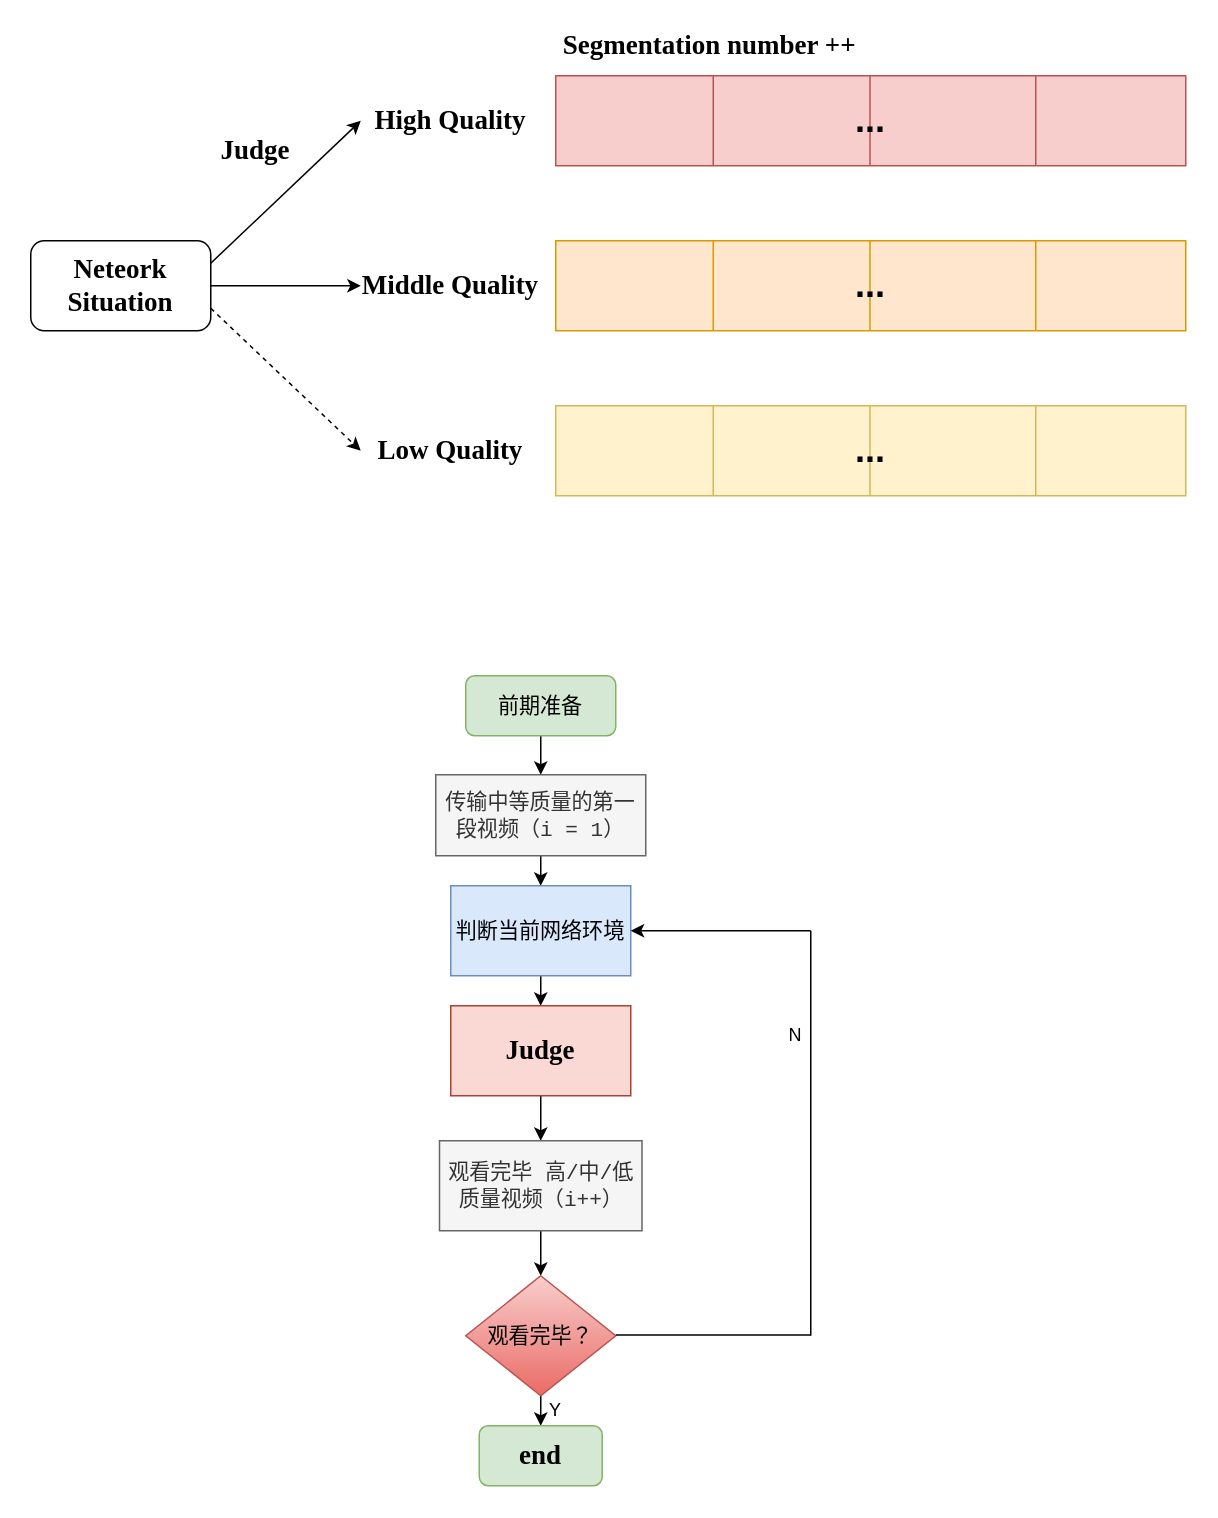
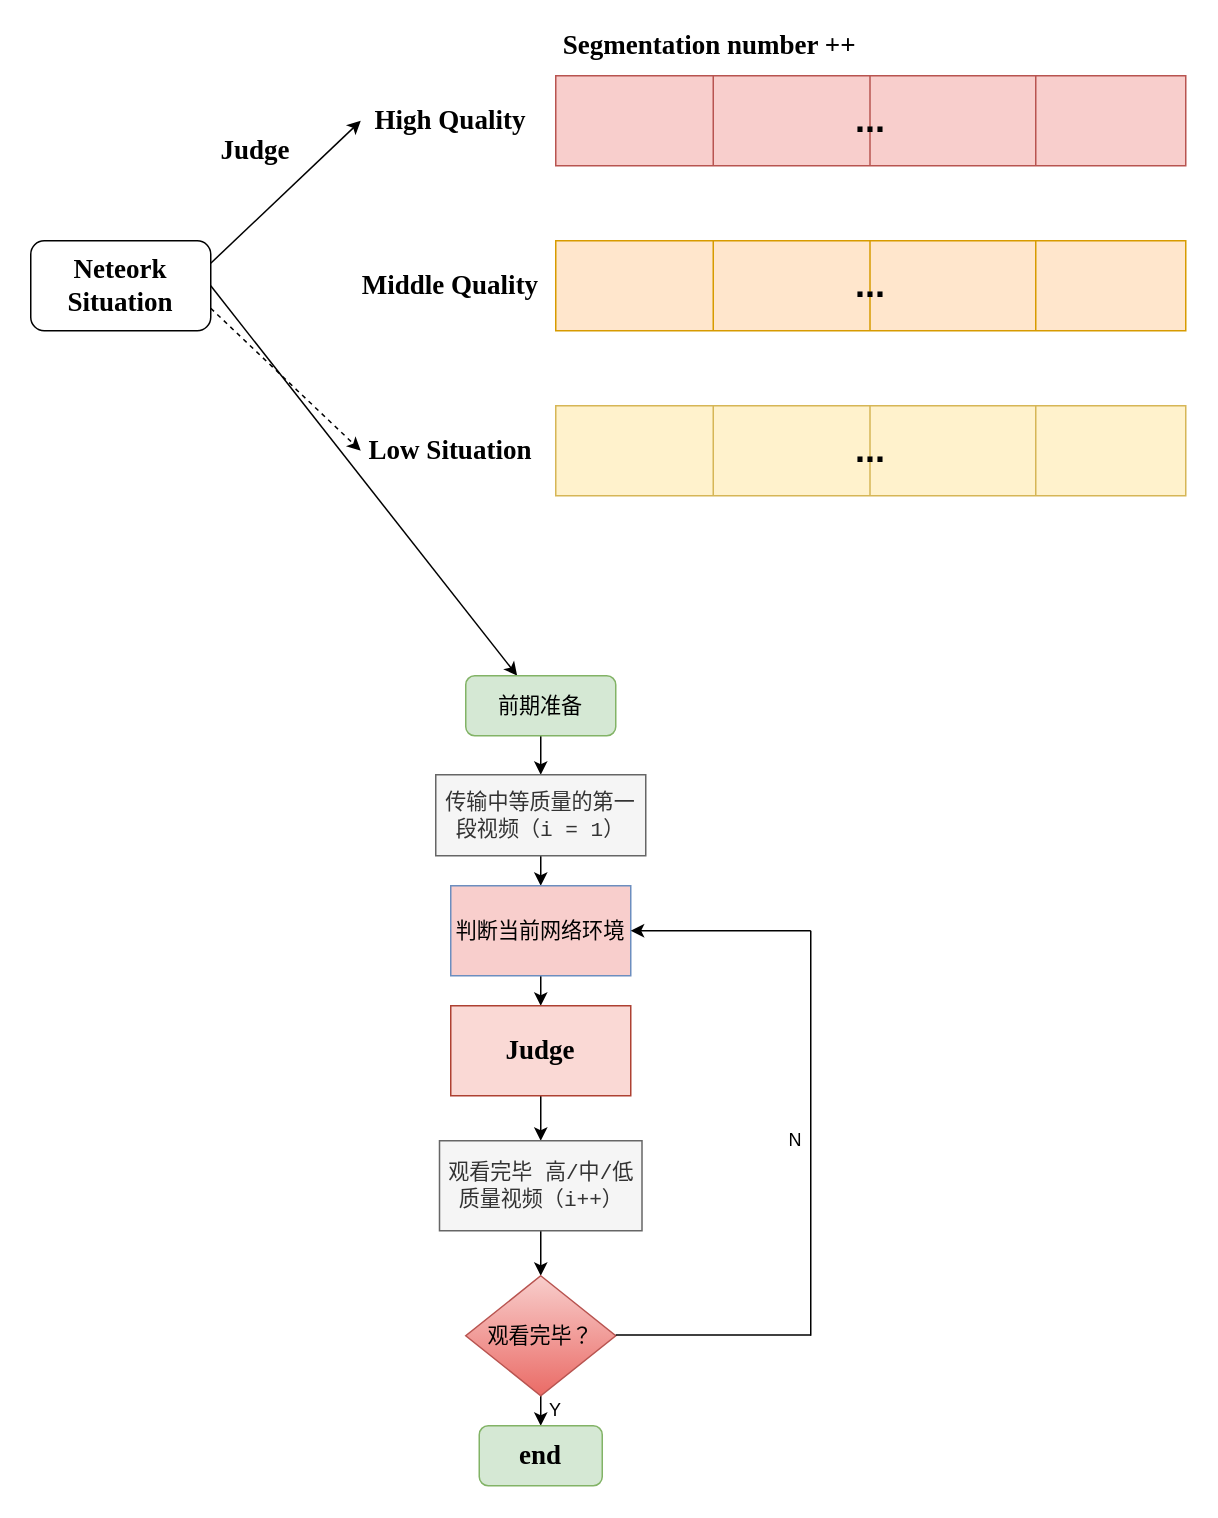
edge "Neteork Situation" -> "Middle Quality": now "Neteork Situation" -> "前期准备"
node "Low Quality": label "Low Quality" -> "Low Situation"
node "判断当前网络环境": fillcolor #dae8fc -> #f8cecc
node "N": moved (796, 1036) -> (796, 1141)
